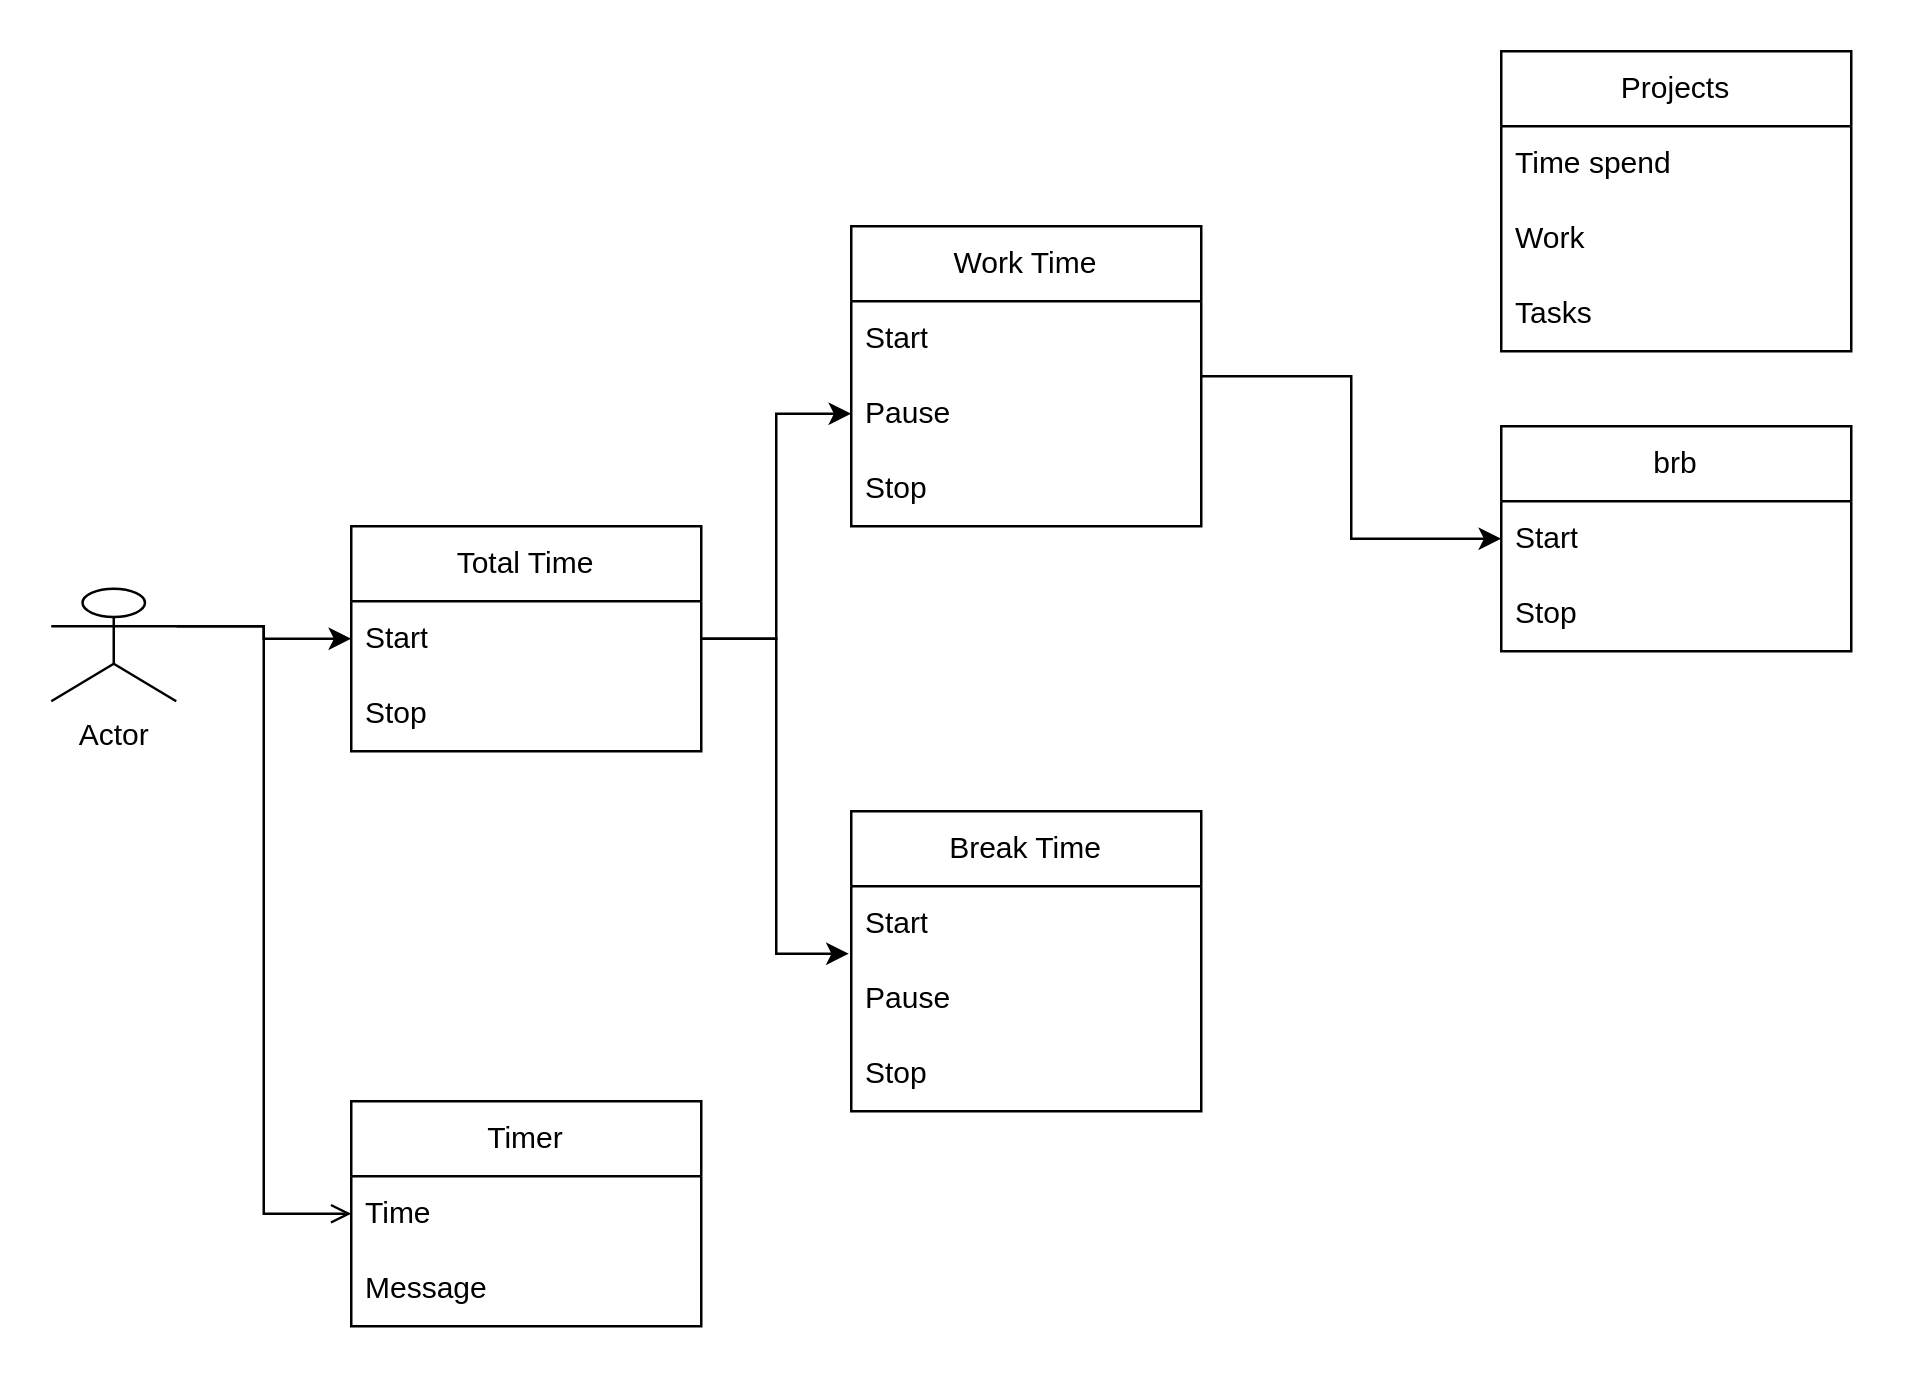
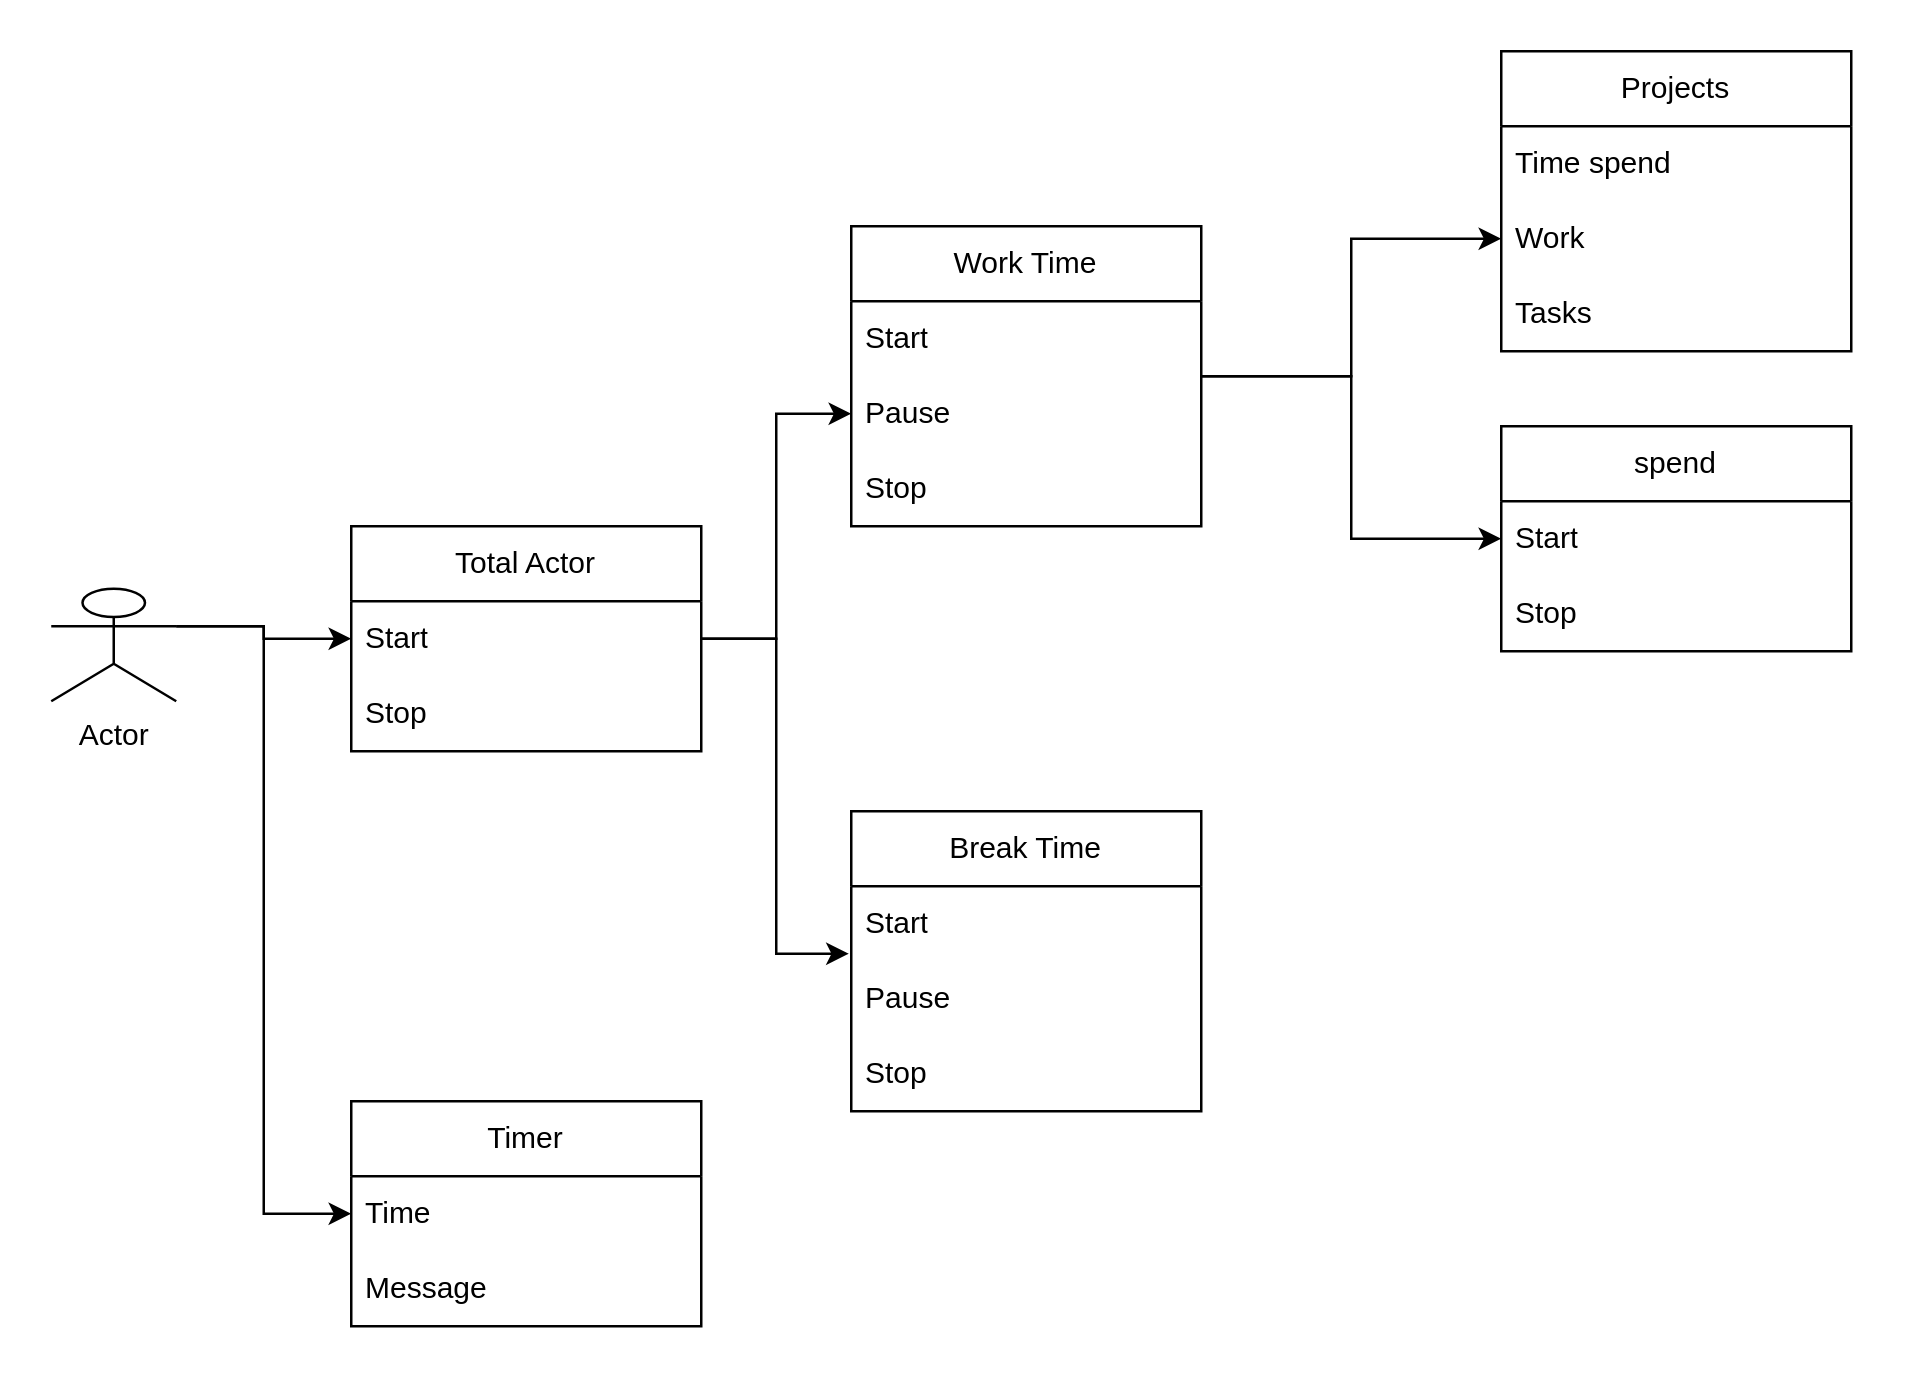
edge "Work Time" -> "Work": added
node "brb": label "brb" -> "spend"
node "Total Time": label "Total Time" -> "Total Actor"
edge "Actor" -> "Time": arrowhead open -> classic
